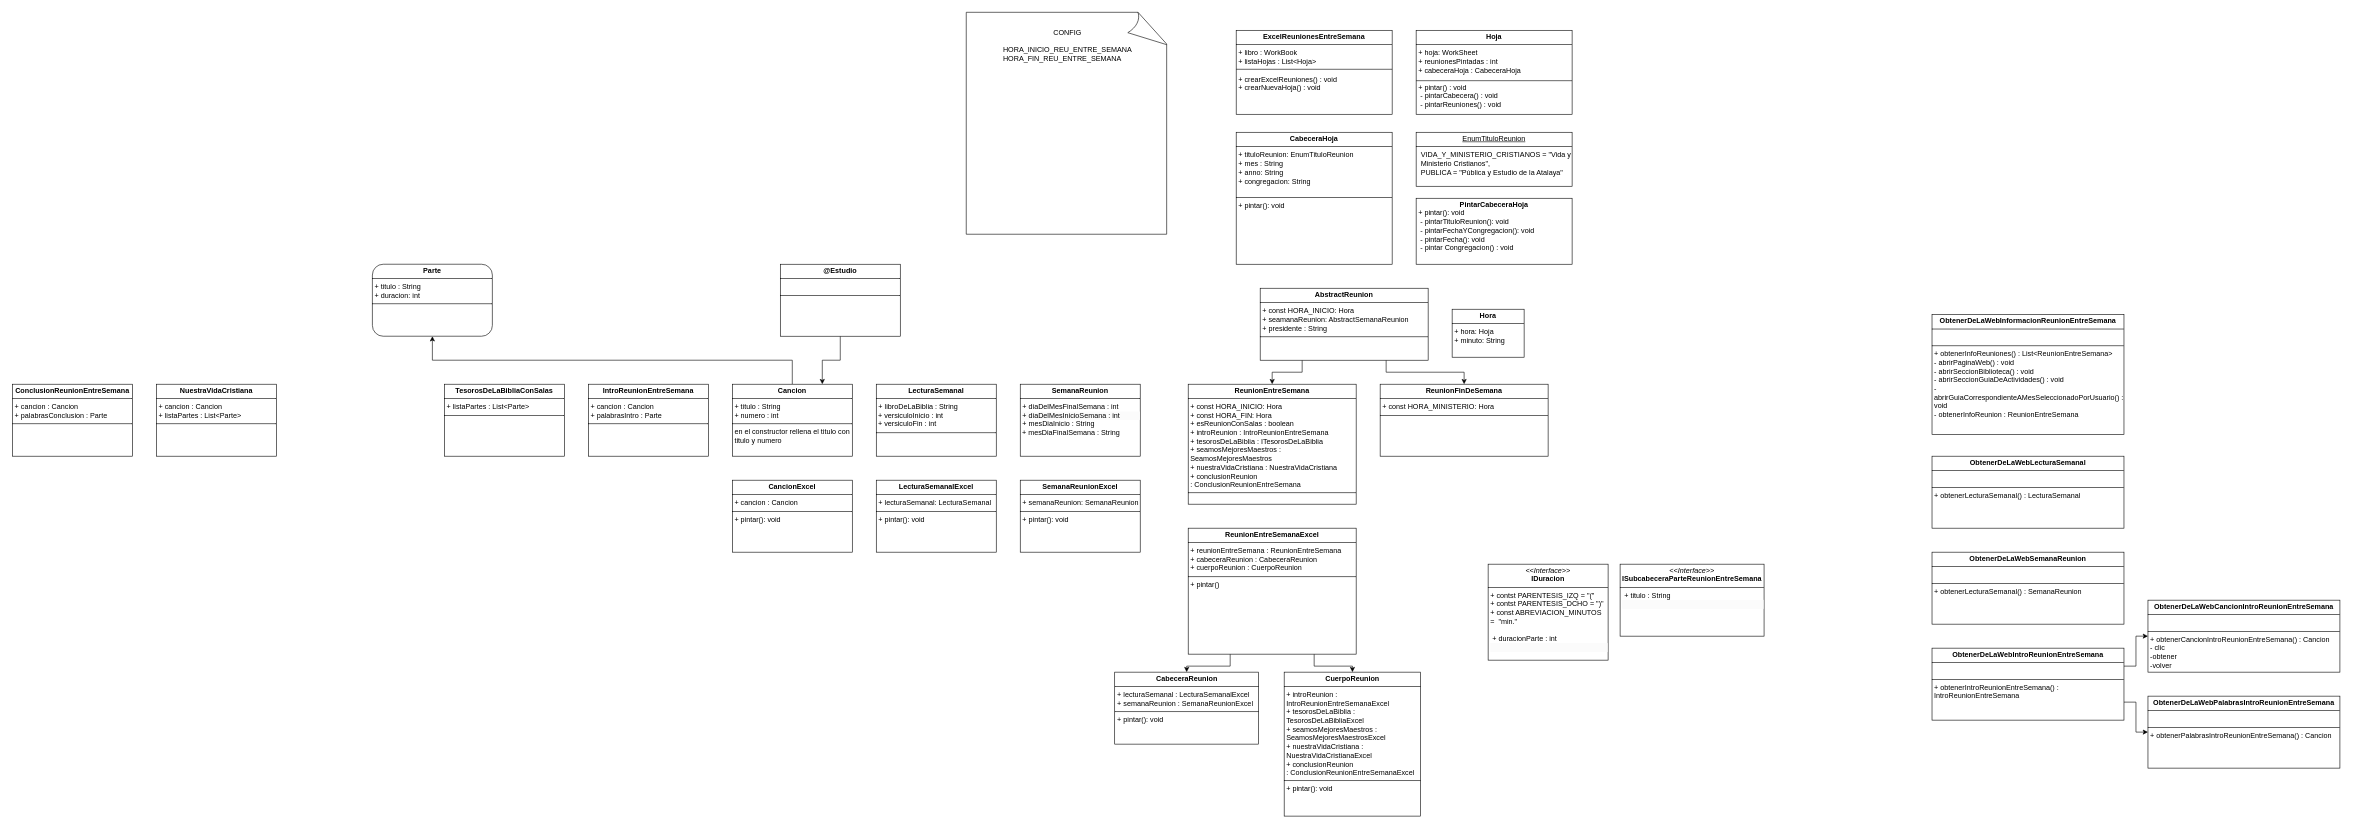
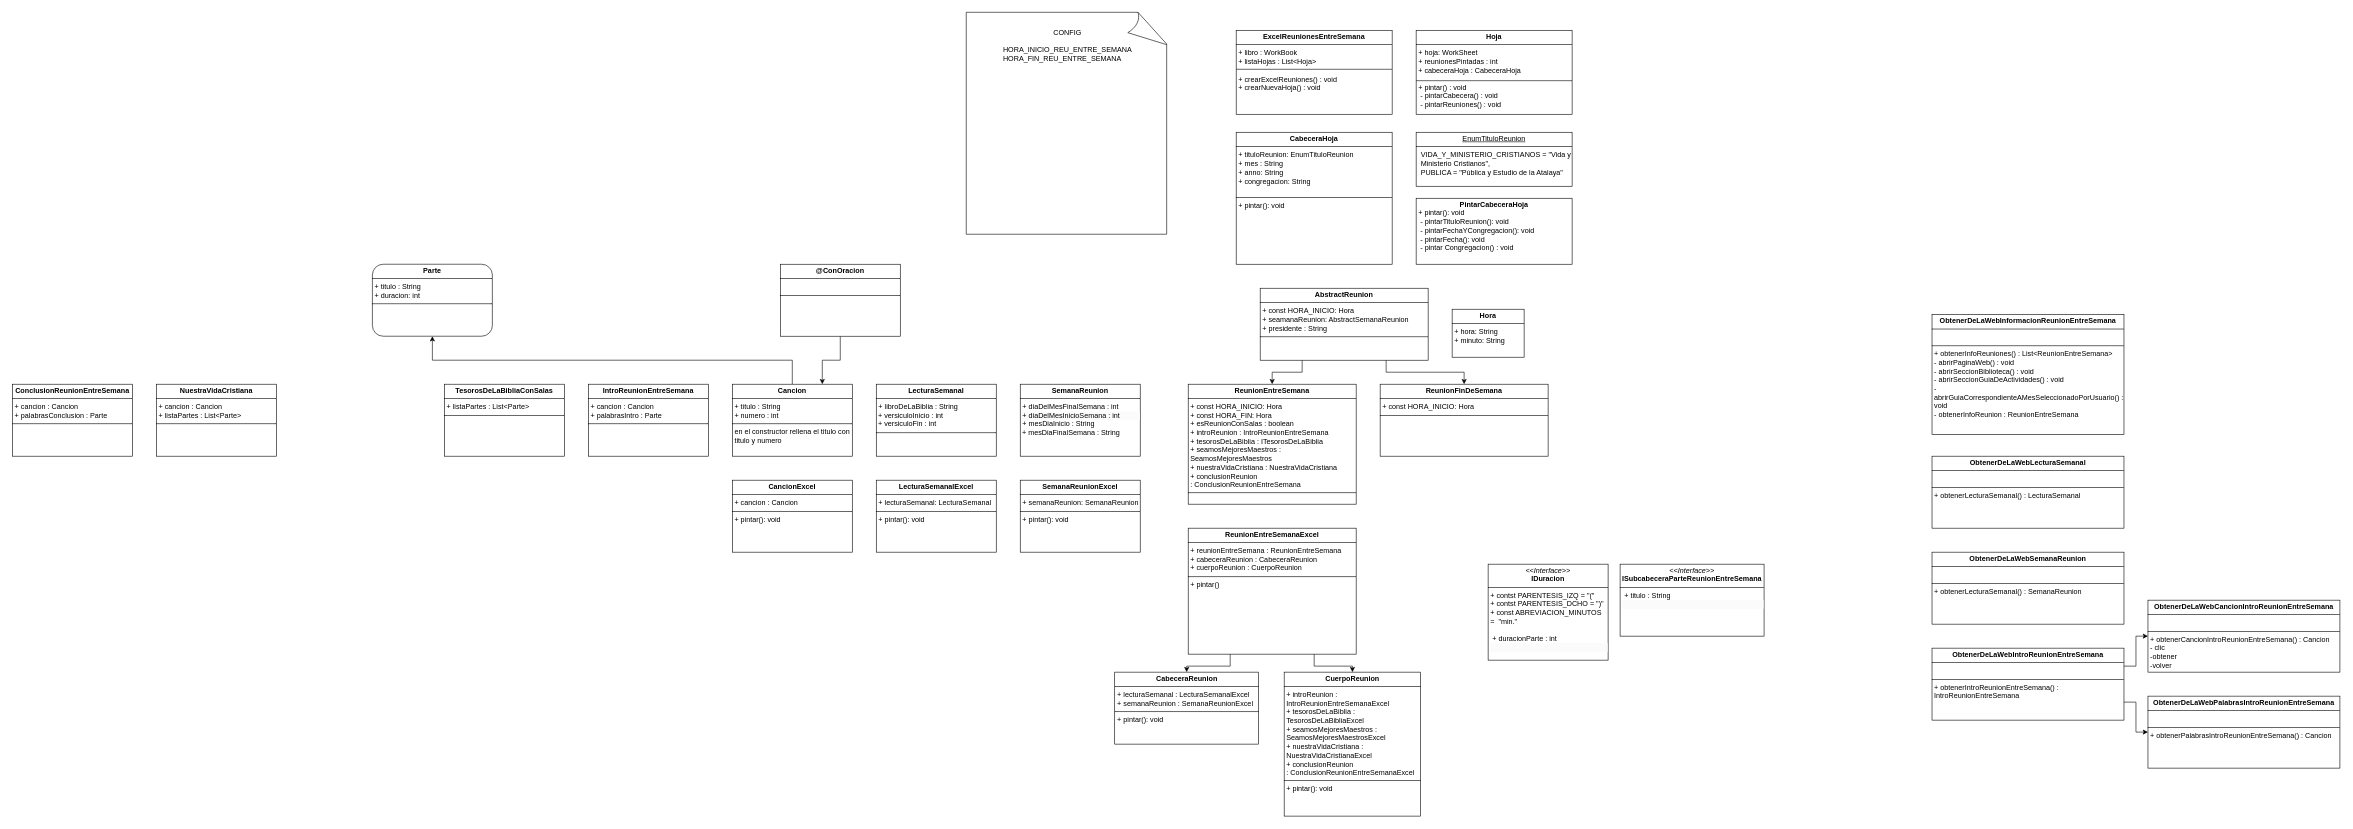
node "@Estudio": label "@Estudio" -> "@ConOracion"
node "Hora + hora: Hoja + minuto: String": label "Hora + hora: Hoja + minuto: String" -> "Hora + hora: String + minuto: String"
node "ReunionFinDeSemana + const HORA_MINISTERIO: Hora": label "ReunionFinDeSemana + const HORA_MINISTERIO: Hora" -> "ReunionFinDeSemana + const HORA_INICIO: Hora"
